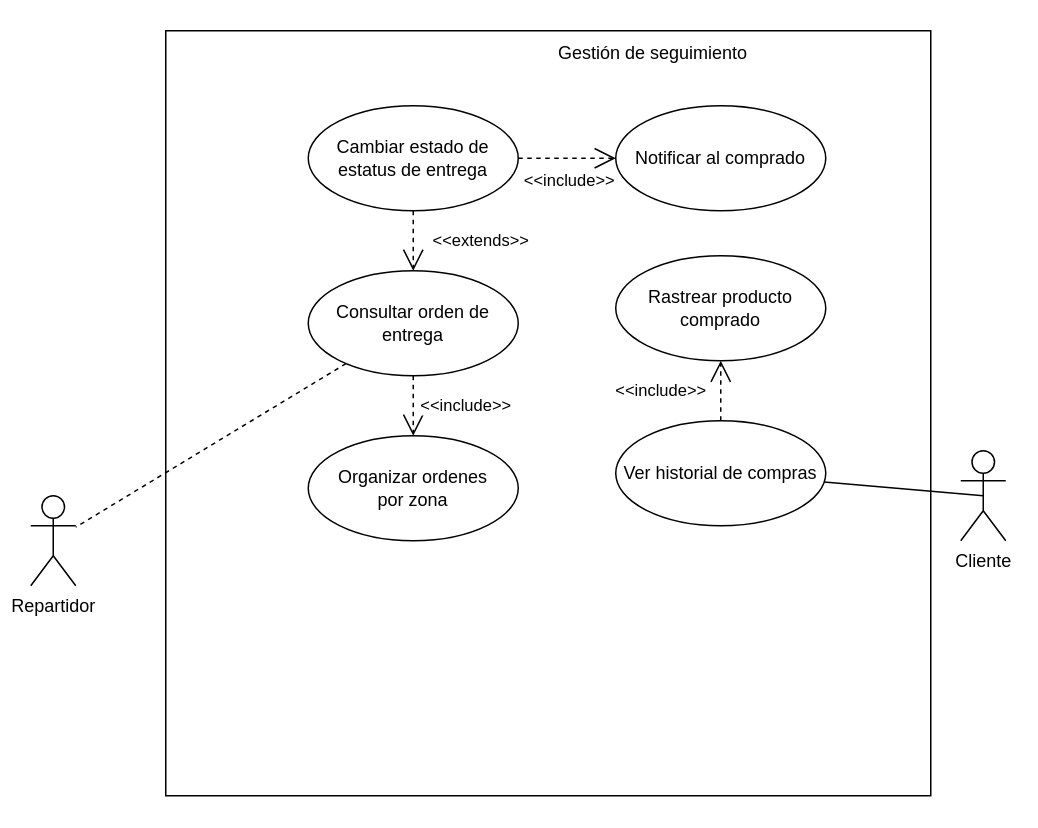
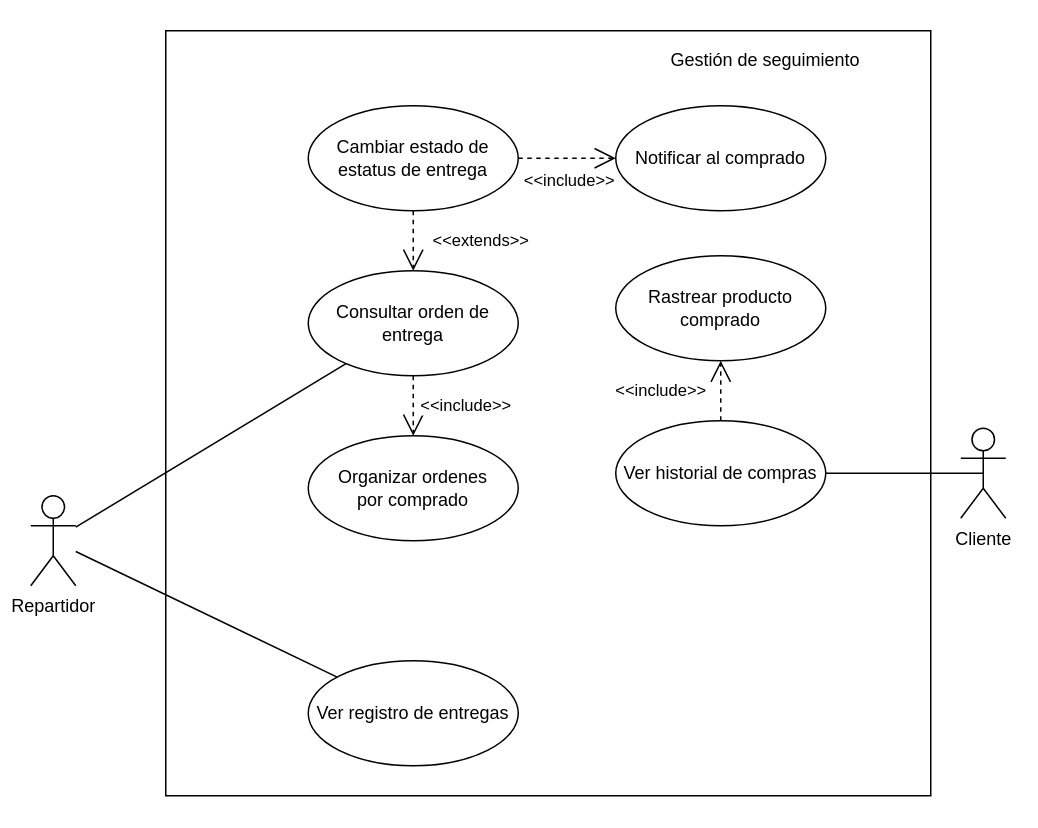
node "Gestión de seguimiento": moved (653, 53) -> (766, 61)
edge "Consultar orden de entrega" -- "Repartidor": style dashed -> solid
node "Organizar ordenes por zona": label "Organizar ordenes por zona" -> "Organizar ordenes por comprado"
node "Cliente": moved (983, 496) -> (983, 473)
edge "Repartidor" -- "Ver registro de entregas": added
node "Ver registro de entregas": added
